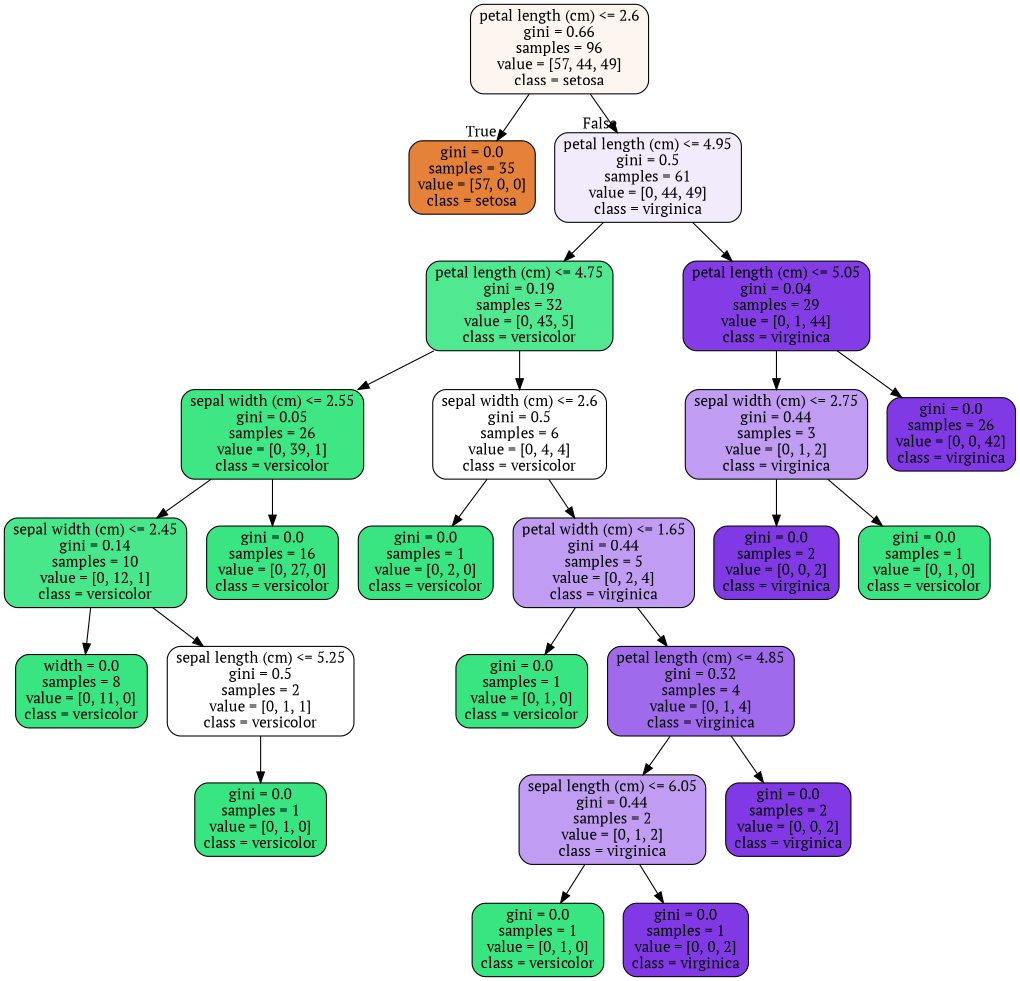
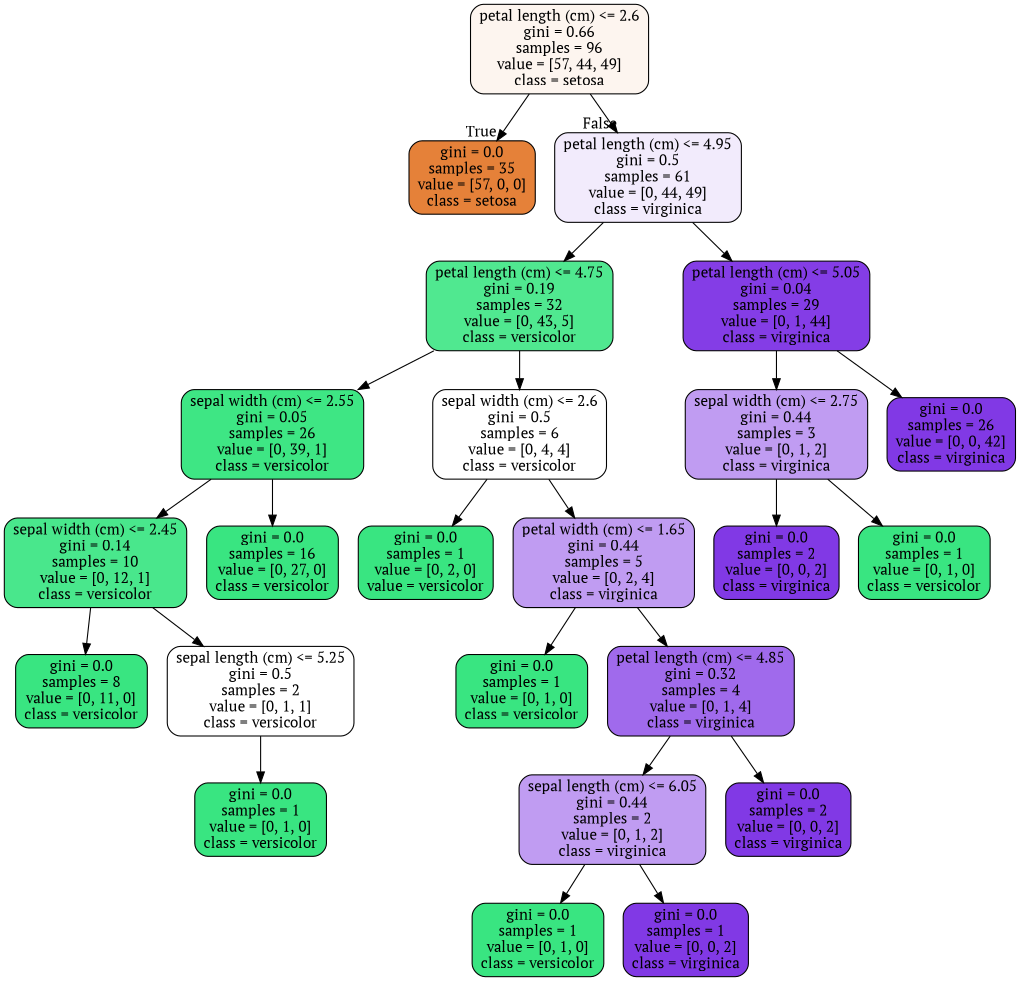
node "gini = 0.0 samples = 1 value = [0, 2, 0] class = versicolor": label "gini = 0.0 samples = 1 value = [0, 2, 0] class = versicolor" -> "gini = 0.0 samples = 1 value = [0, 2, 0] value = versicolor"
node "width = 0.0 samples = 8 value = [0, 11, 0] class = versicolor": label "width = 0.0 samples = 8 value = [0, 11, 0] class = versicolor" -> "gini = 0.0 samples = 8 value = [0, 11, 0] class = versicolor"
